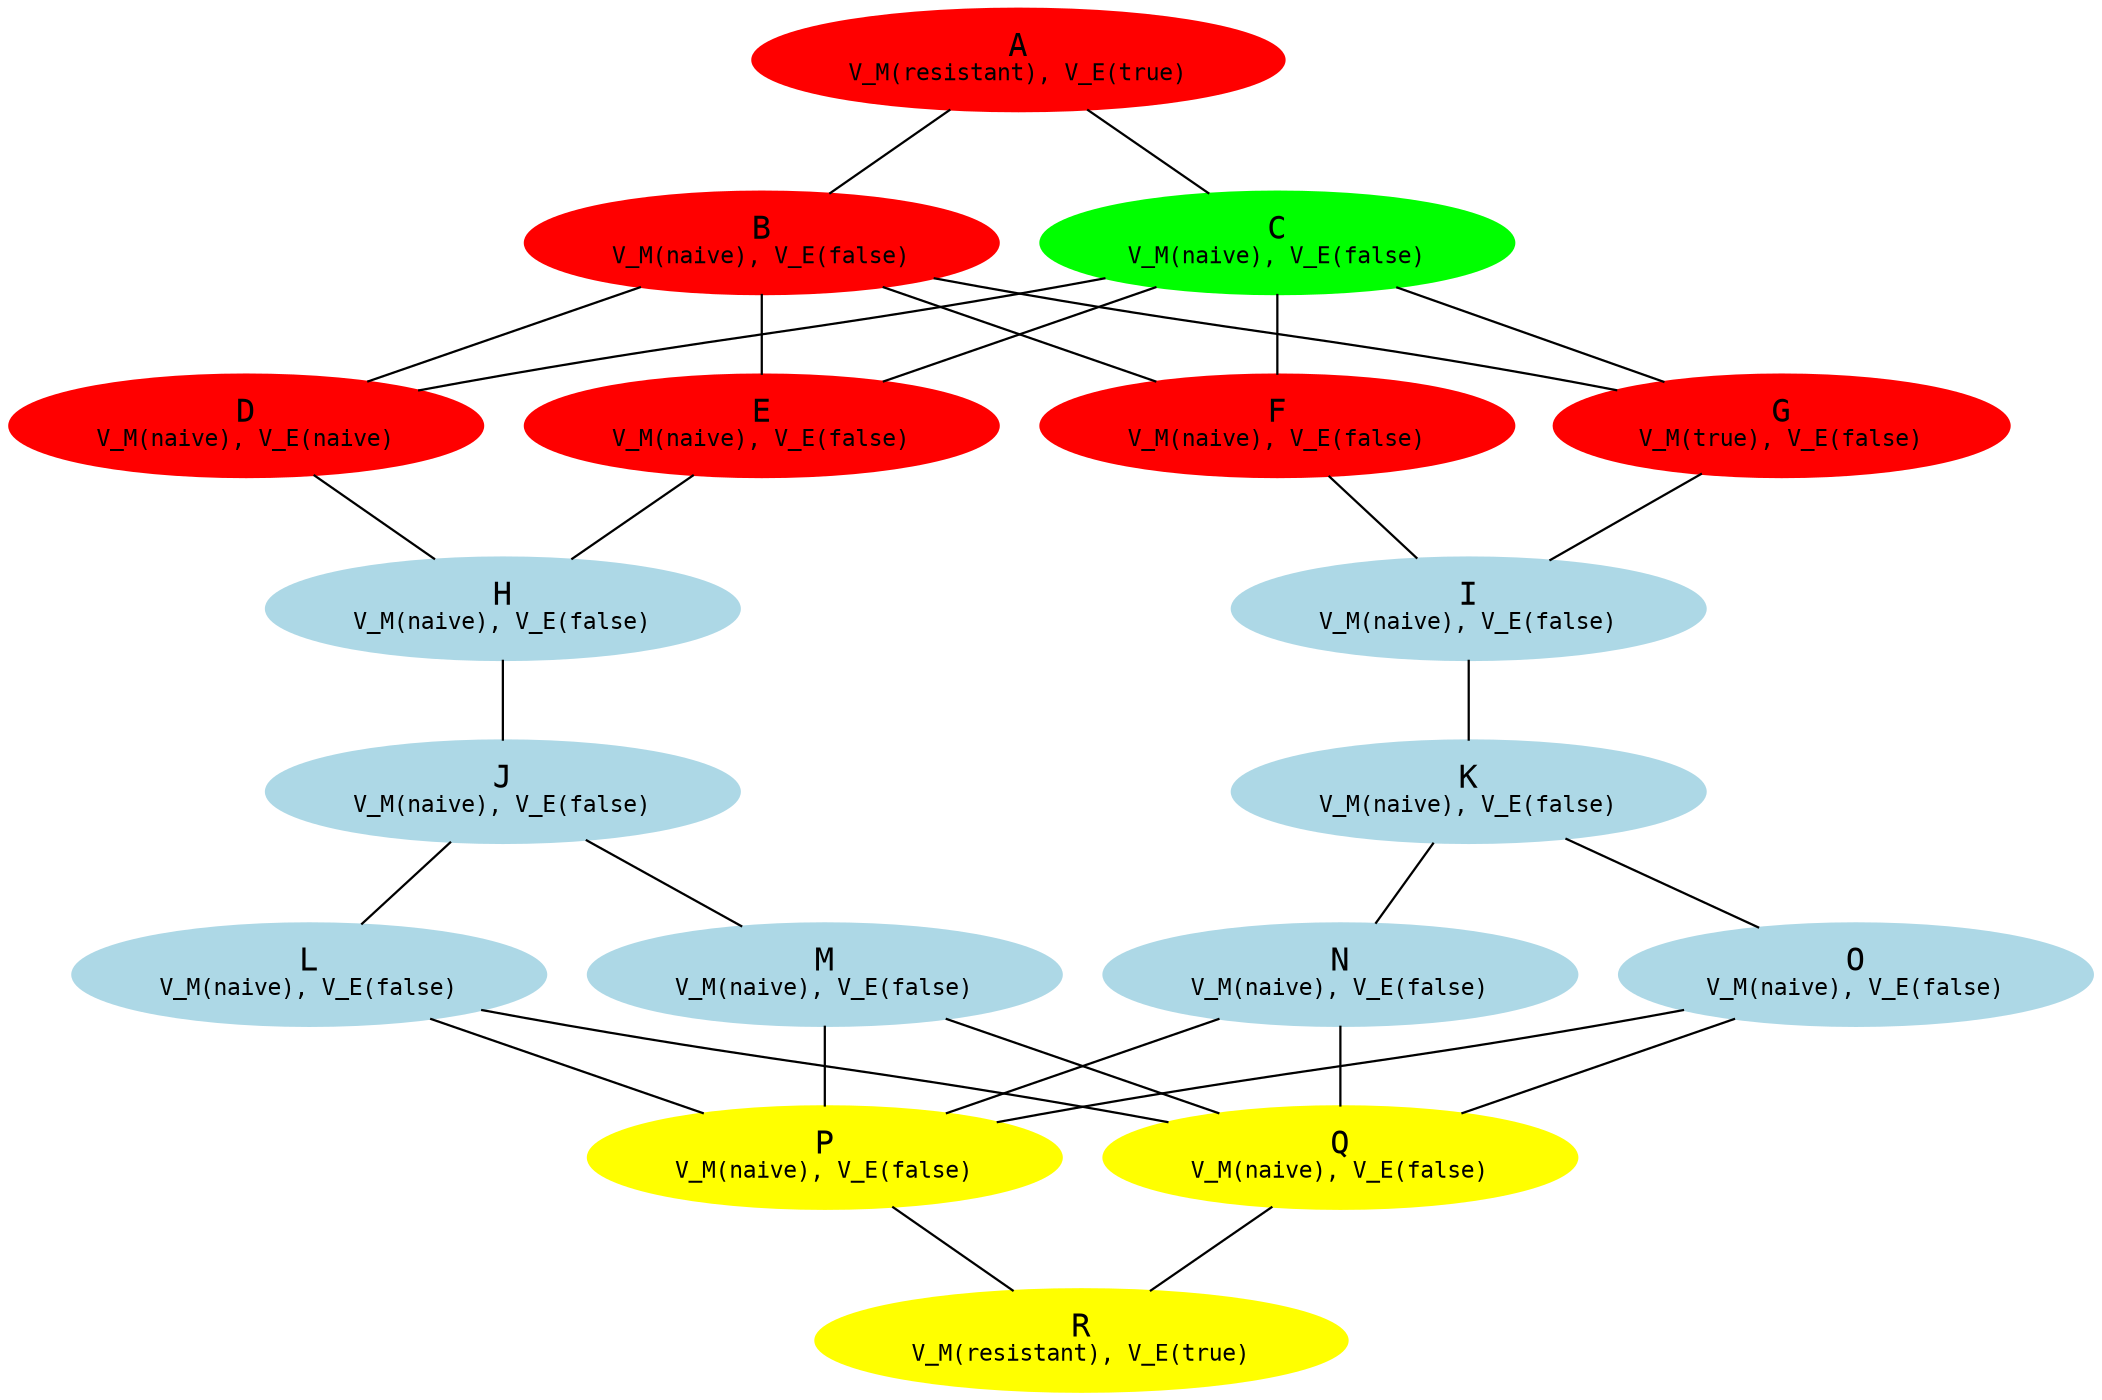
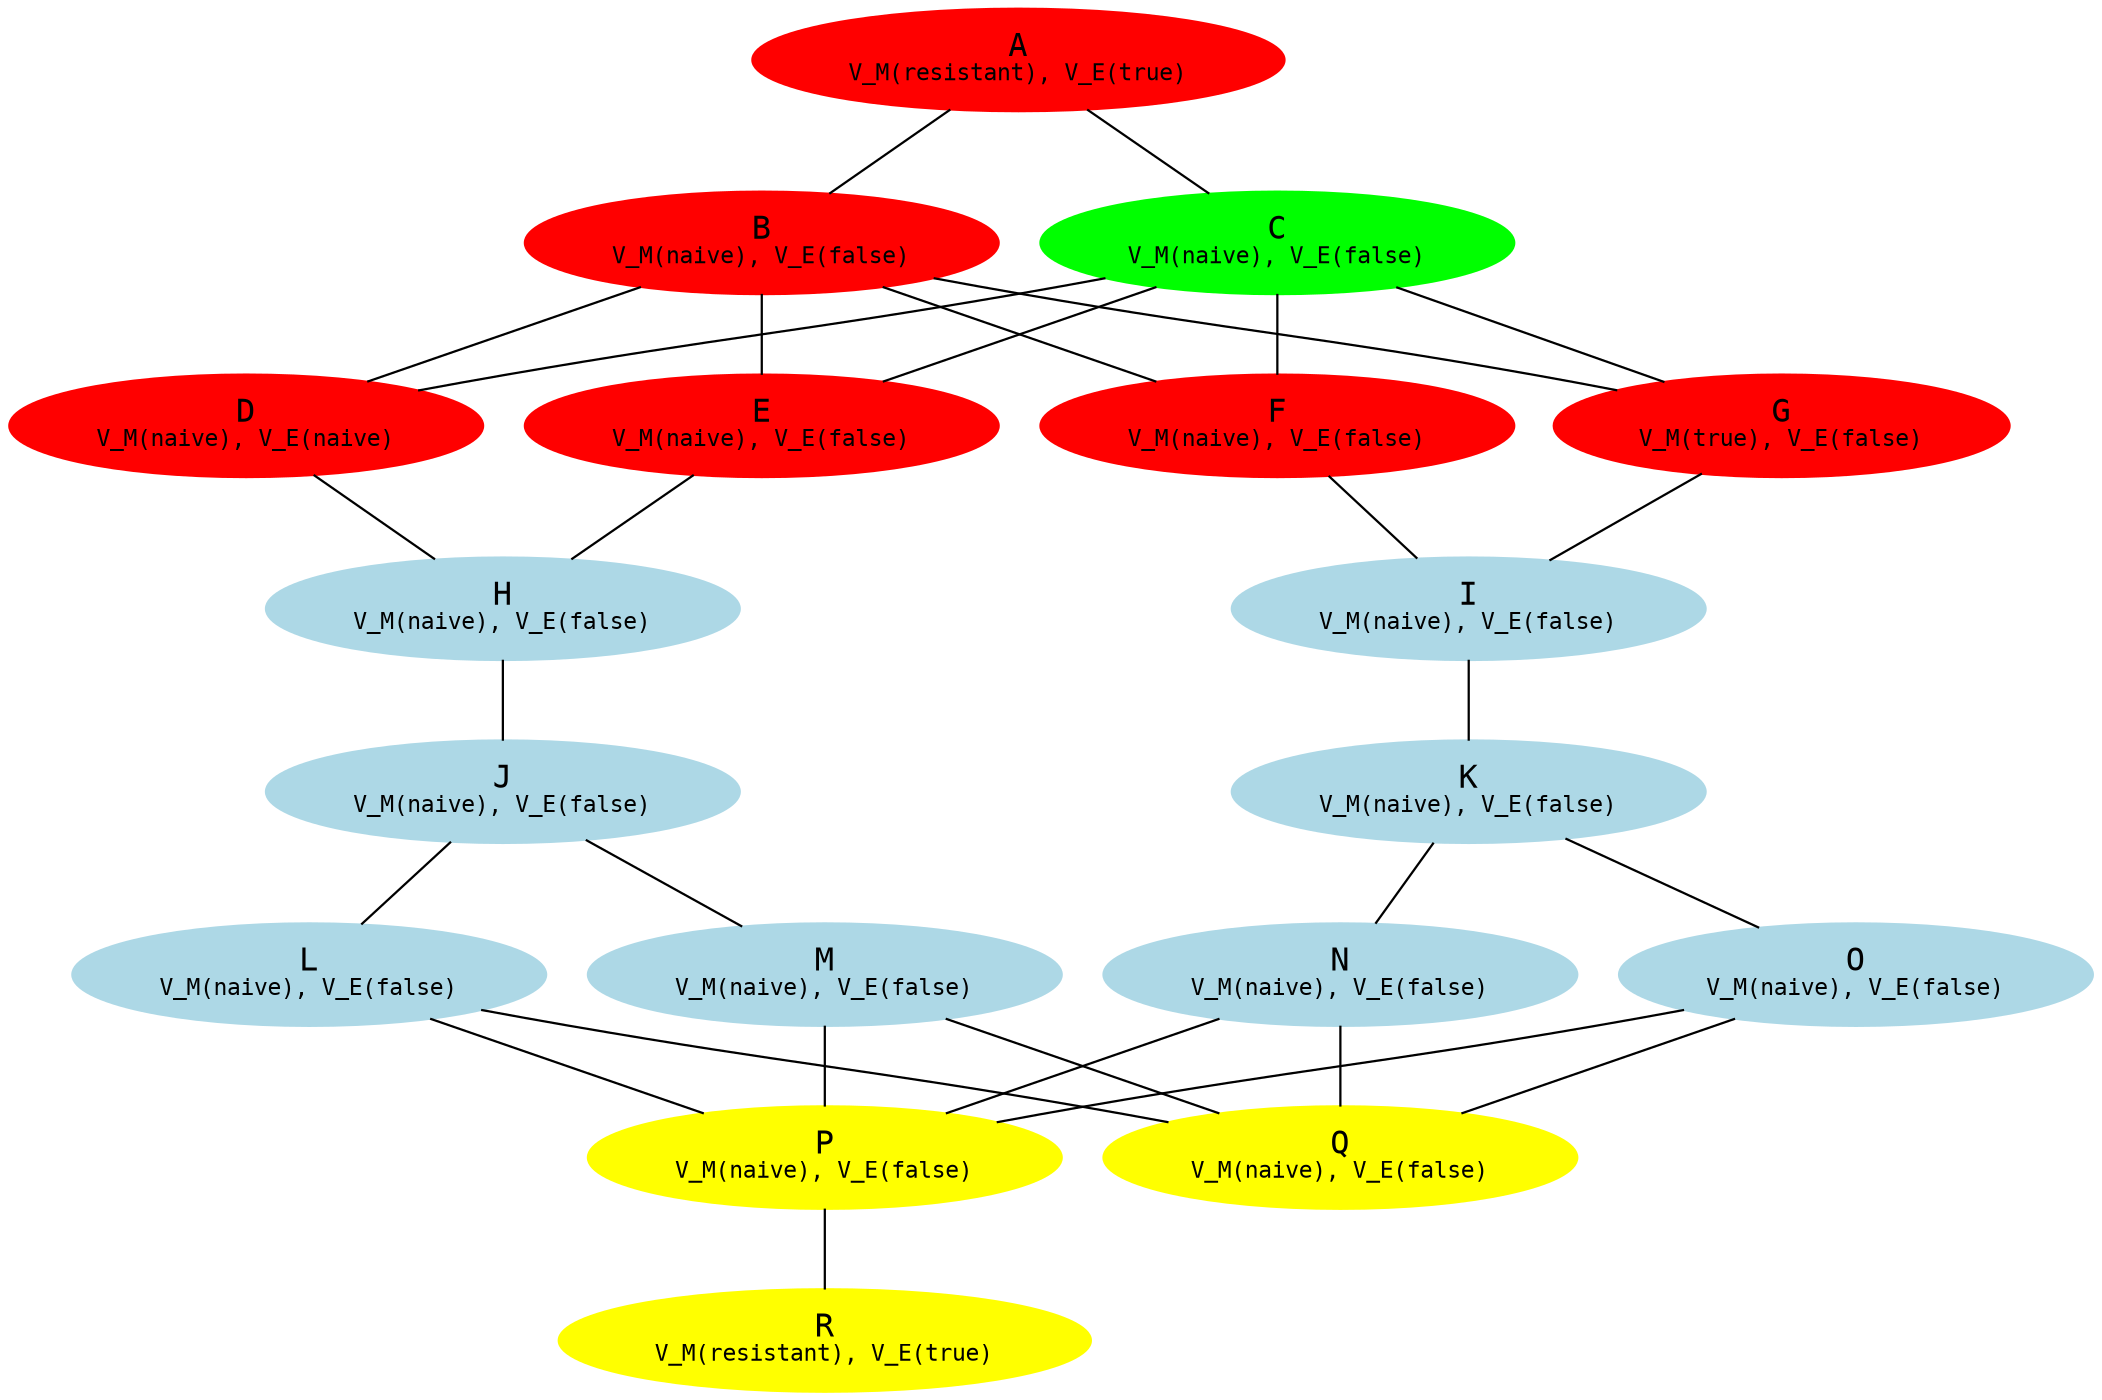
edge "Q" -- "R": removed
